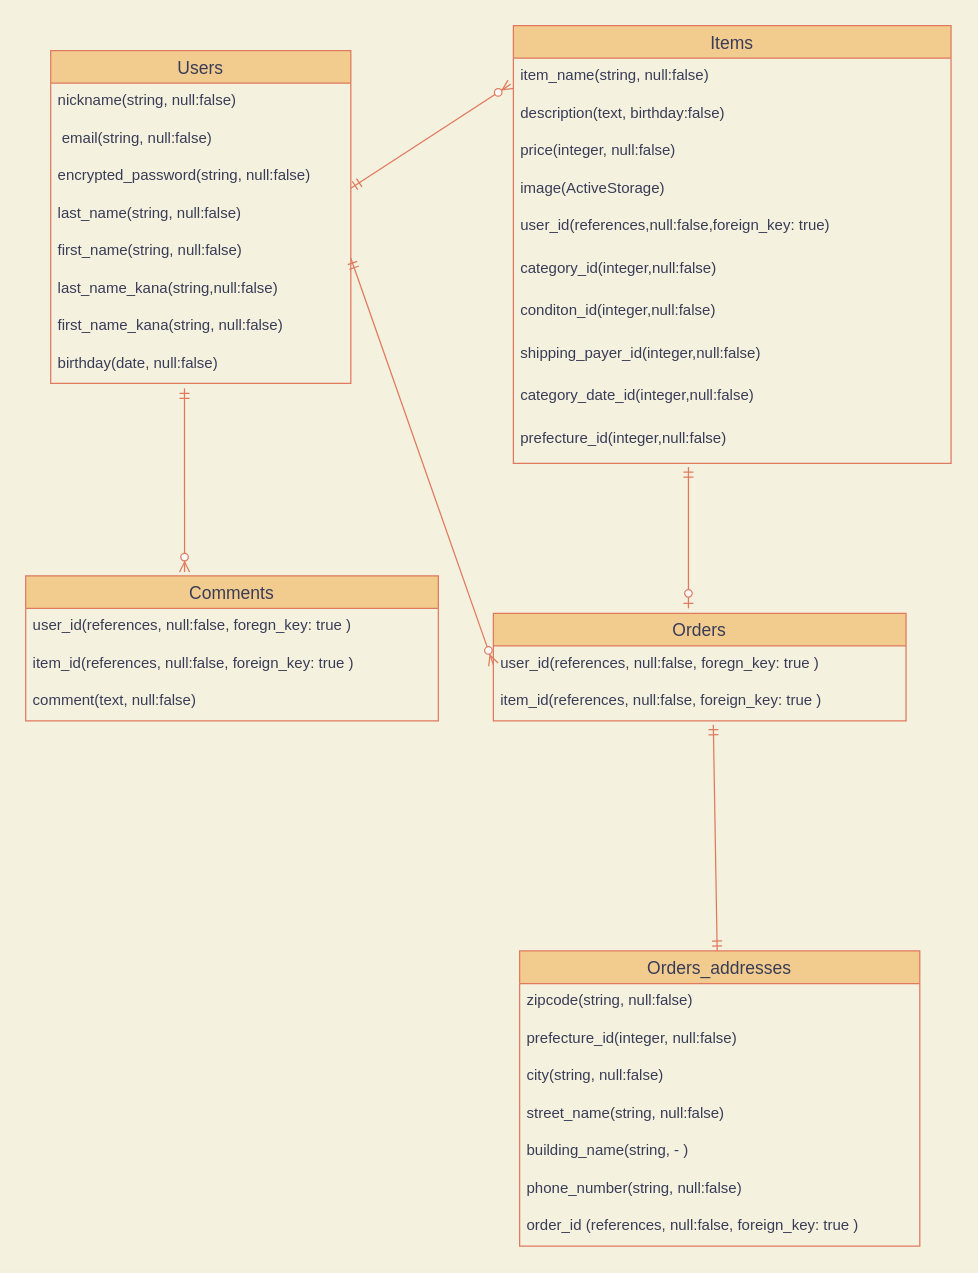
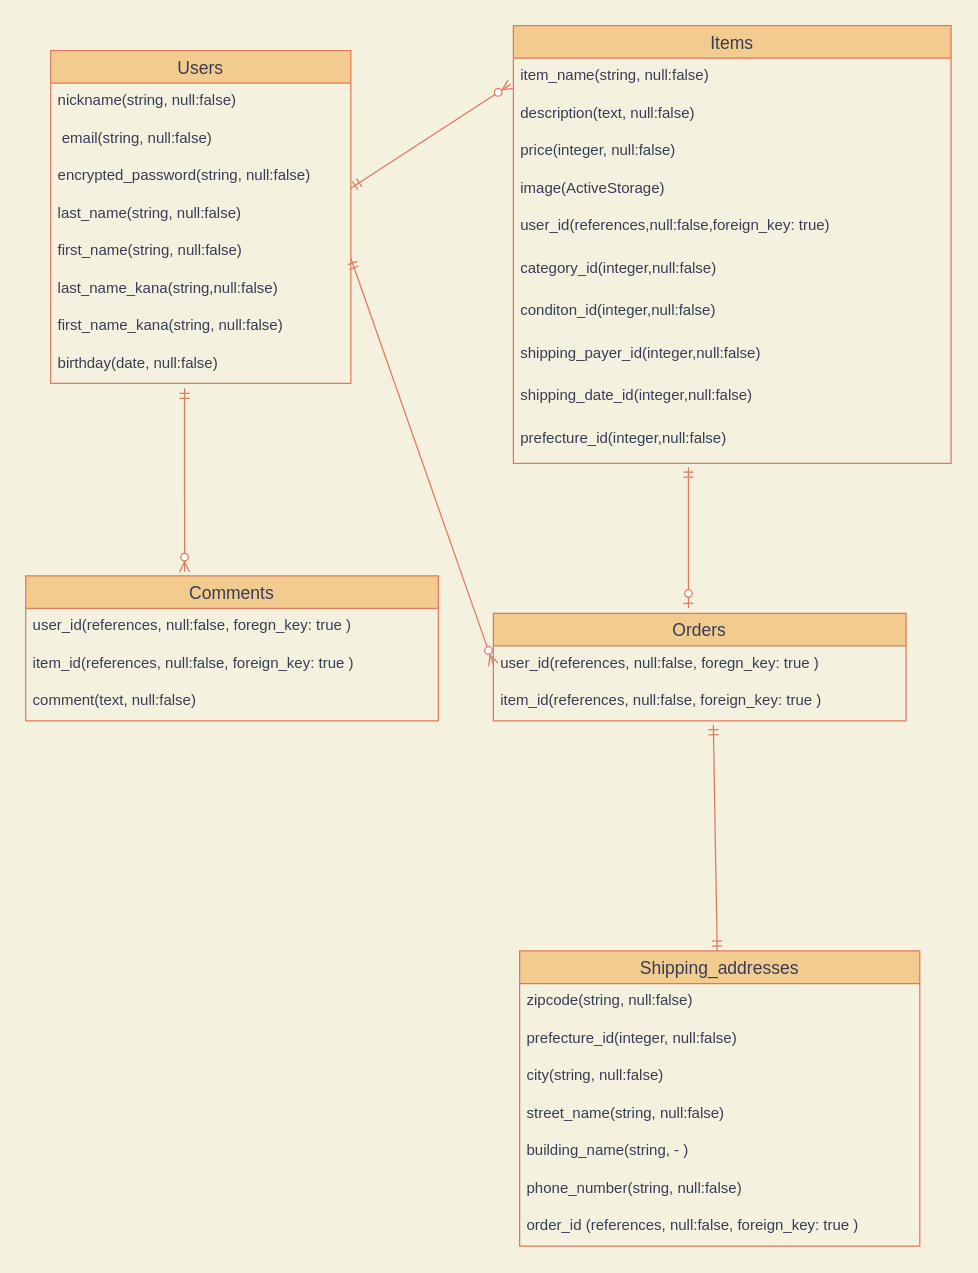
node "description(text, birthday:false)": label "description(text, birthday:false)" -> "description(text, null:false)"
node "category_date_id(integer,null:false)": label "category_date_id(integer,null:false)" -> "shipping_date_id(integer,null:false)"
node "Orders_addresses": label "Orders_addresses" -> "Shipping_addresses"
